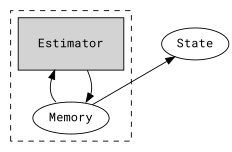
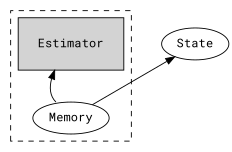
edge "Estimator" -> "Memory": removed
